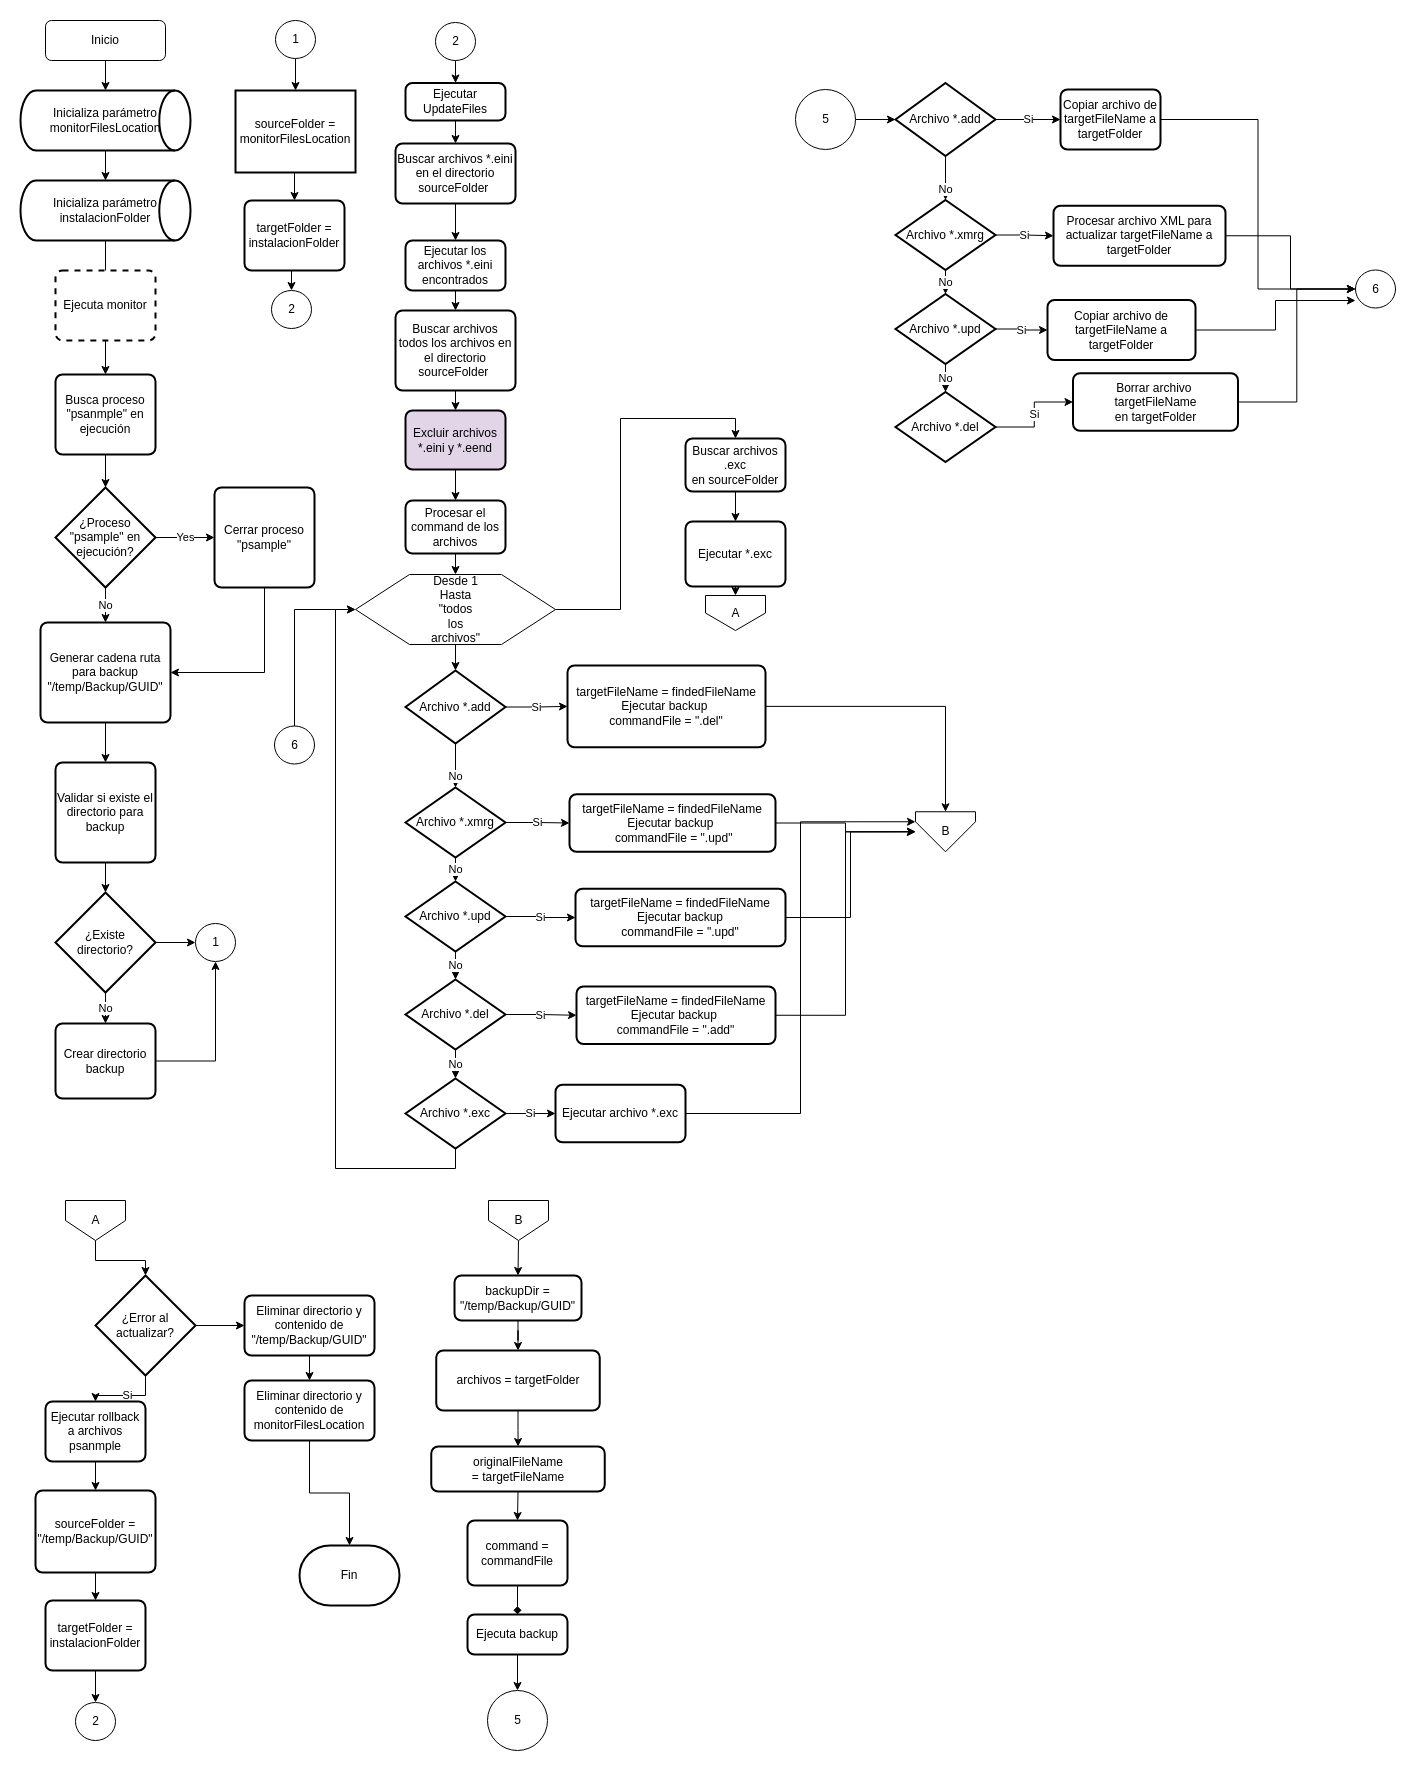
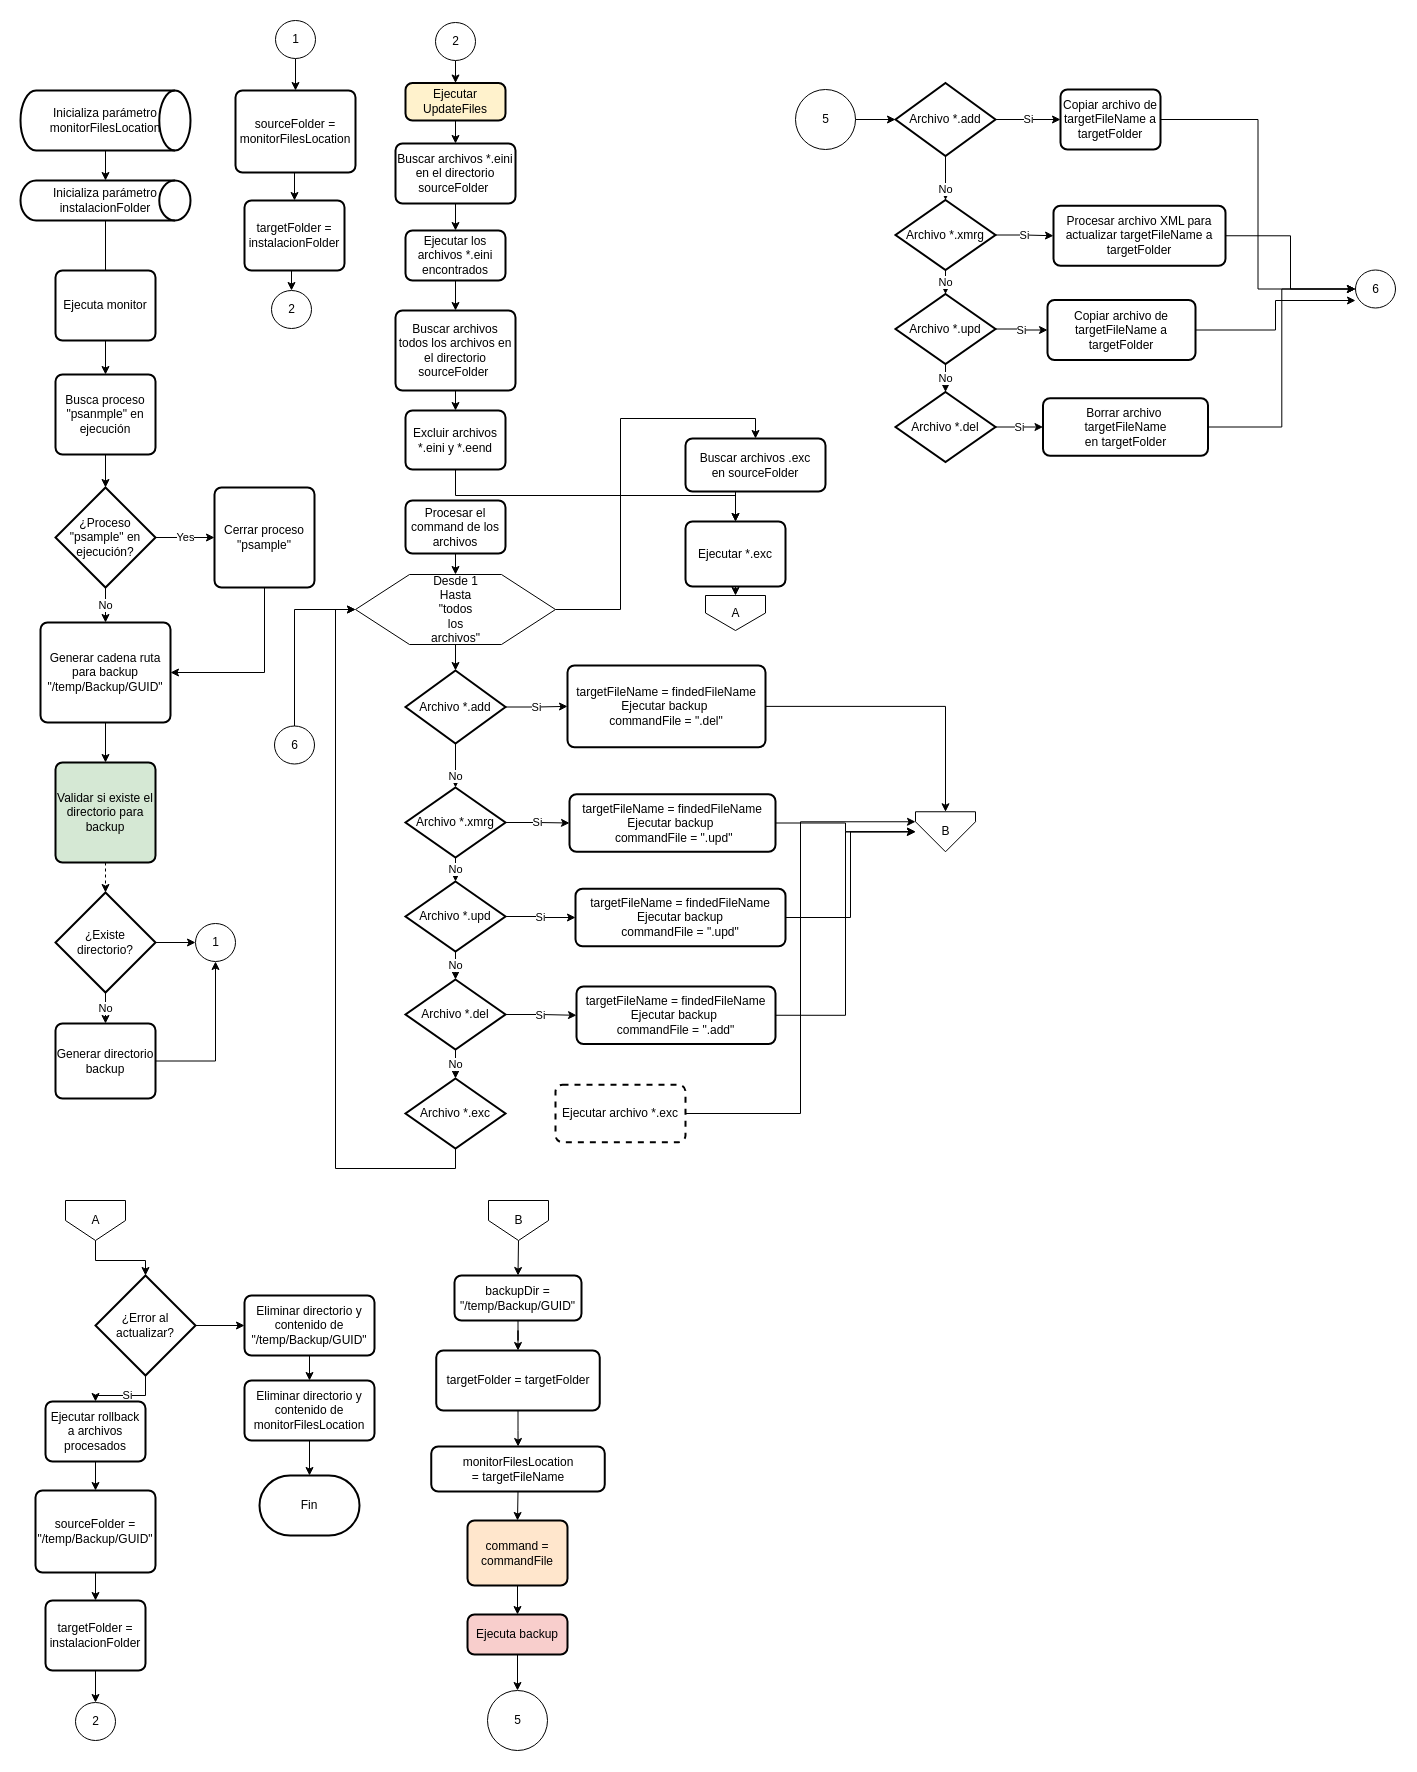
node "Inicio": removed
edge "Inicio" -> "Inicializa parámetro monitorFilesLocation": removed
node "Ejecutar UpdateFiles": fillcolor #ffffff -> #fff2cc
node "sourceFolder = monitorFilesLocation": shape rectangle -> rounded rectangle
node "Inicializa parámetro instalacionFolder": size 170x60 -> 170x40
node "Ejecutar los archivos *.eini encontrados": moved (456, 266) -> (456, 256)
node "Ejecuta monitor": style dashed -> solid
node "Borrar archivo targetFileName en targetFolder": moved (1156, 402) -> (1126, 427)
node "Excluir archivos *.eini y *.eend": fillcolor #e1d5e7 -> #ffffff
node "Buscar archivos .exc en sourceFolder": size 100x53 -> 140x53
edge "Excluir archivos *.eini y *.eend" -> "Procesar el command de los archivos": now "Excluir archivos *.eini y *.eend" -> "Ejecutar *.exc"
node "Validar si existe el directorio para backup": fillcolor #ffffff -> #d5e8d4
edge "Validar si existe el directorio para backup" -> "¿Existe directorio?": style solid -> dashed
node "Crear directorio backup": label "Crear directorio backup" -> "Generar directorio backup"
edge "Archivo *.exc" -> "Ejecutar archivo *.exc": removed, label "Si"
node "Ejecutar archivo *.exc": style solid -> dashed
node "archivos = targetFolder": label "archivos = targetFolder" -> "targetFolder = targetFolder"
node "Ejecutar rollback a archivos psanmple": label "Ejecutar rollback a archivos psanmple" -> "Ejecutar rollback a archivos procesados"
node "originalFileName = targetFileName": label "originalFileName = targetFileName" -> "monitorFilesLocation = targetFileName"
node "command = commandFile": fillcolor #ffffff -> #ffe6cc
node "Fin": moved (350, 1576) -> (310, 1506)
edge "command = commandFile" -> "Ejecuta backup": arrowhead diamond -> classic
node "Ejecuta backup": fillcolor #ffffff -> #f8cecc
